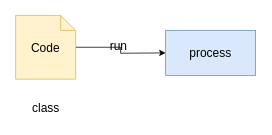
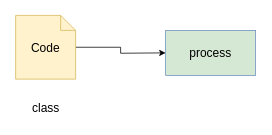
node "run": removed
node "process": fillcolor #dae8fc -> #d5e8d4
